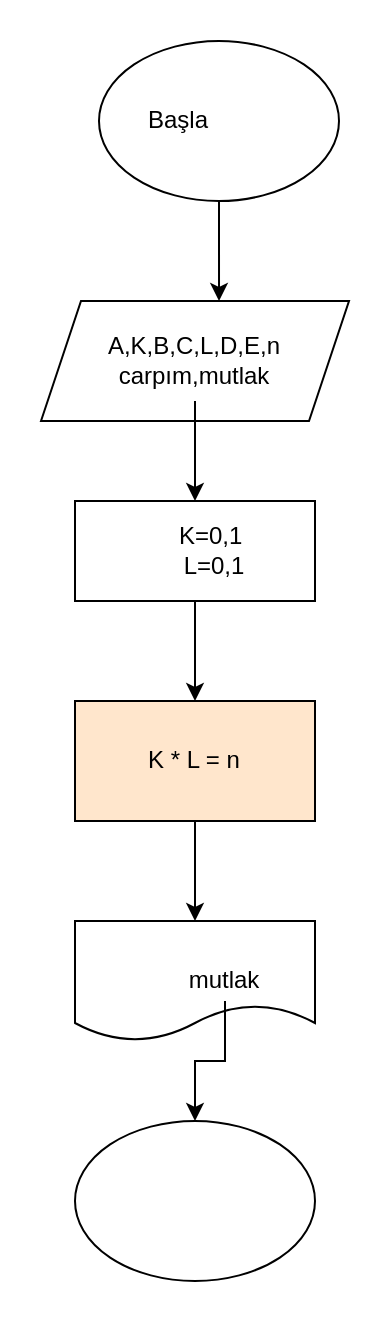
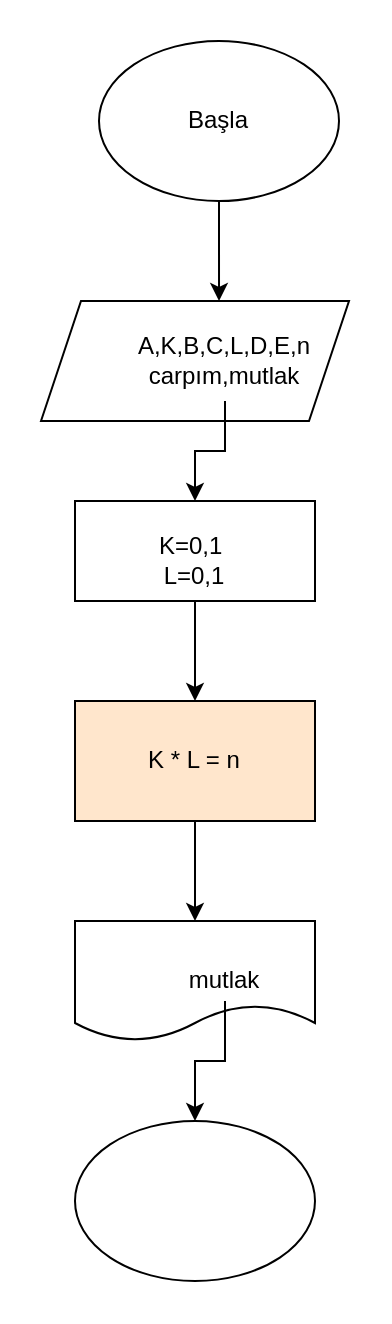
node "Başla": moved (179, 121) -> (219, 121)
node "A,K,B,C,L,D,E,n carpım,mutlak": moved (195, 361) -> (225, 361)
node "K=0,1 L=0,1": moved (215, 551) -> (195, 561)
